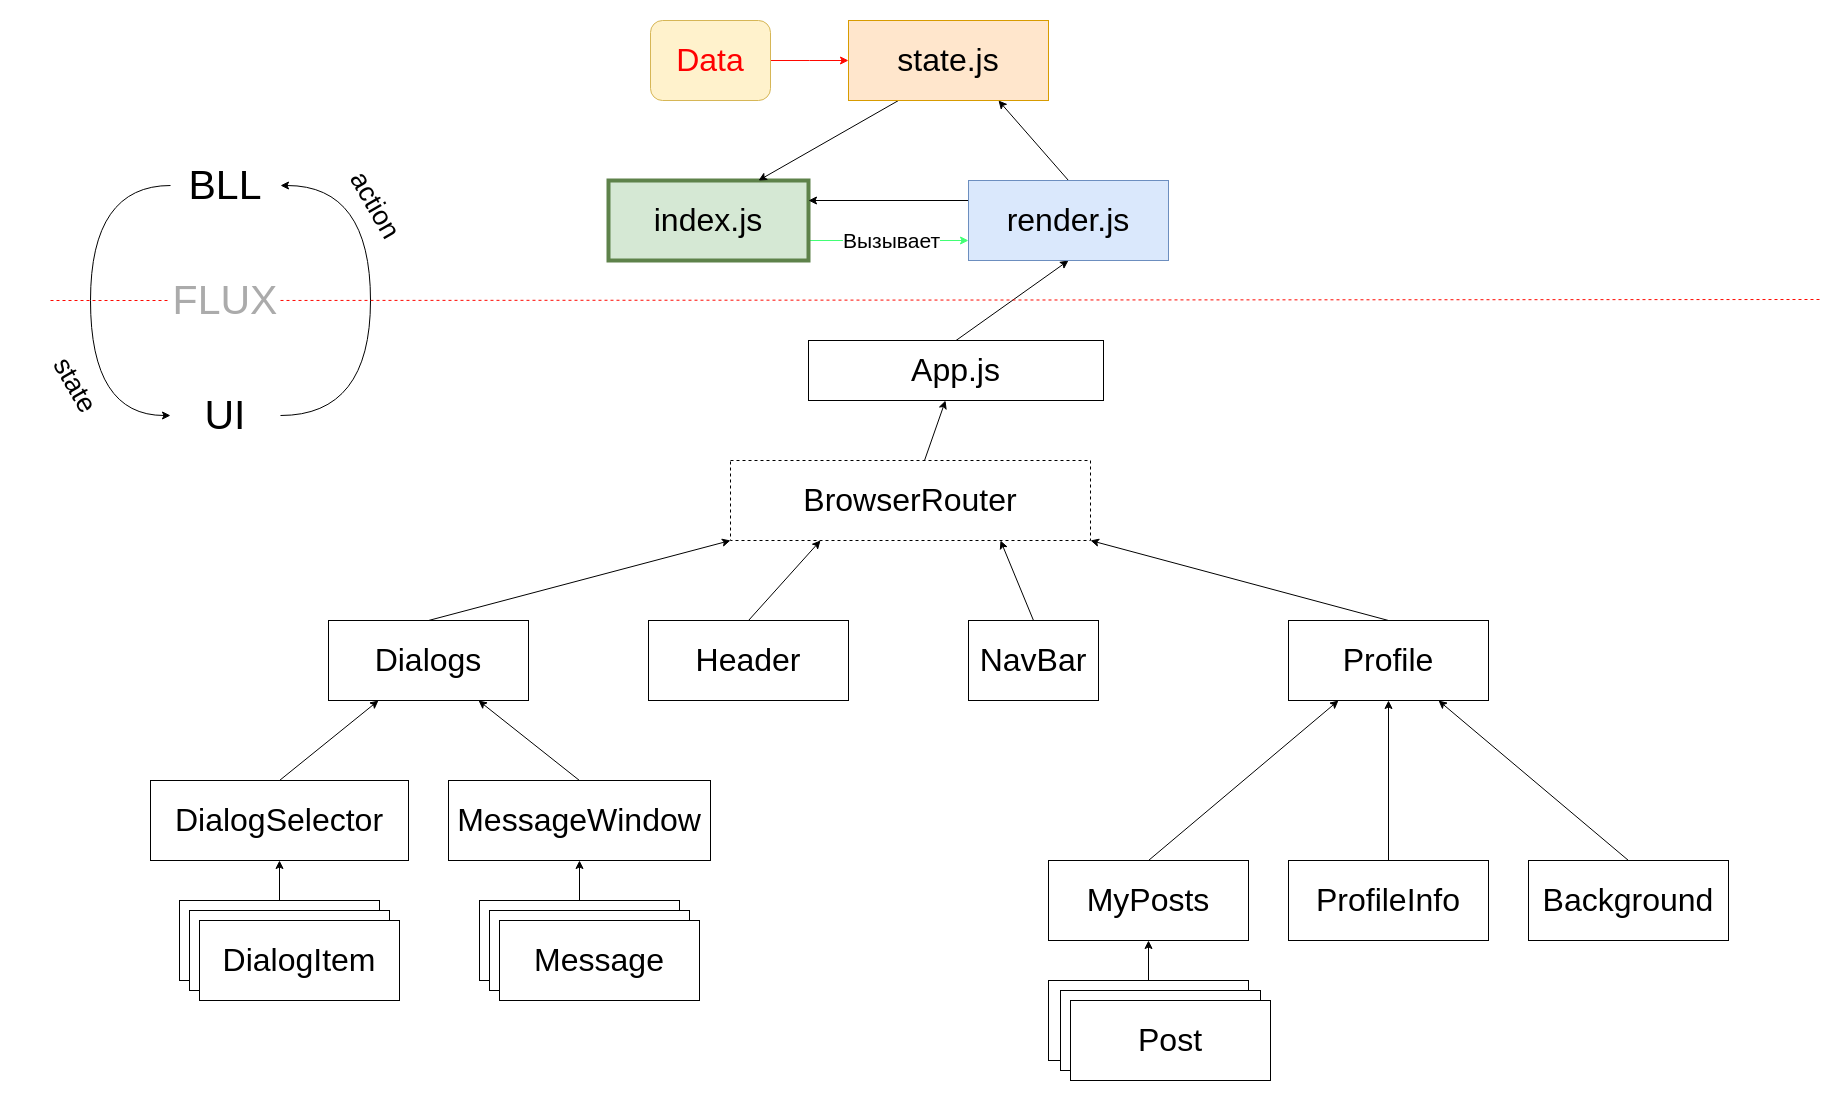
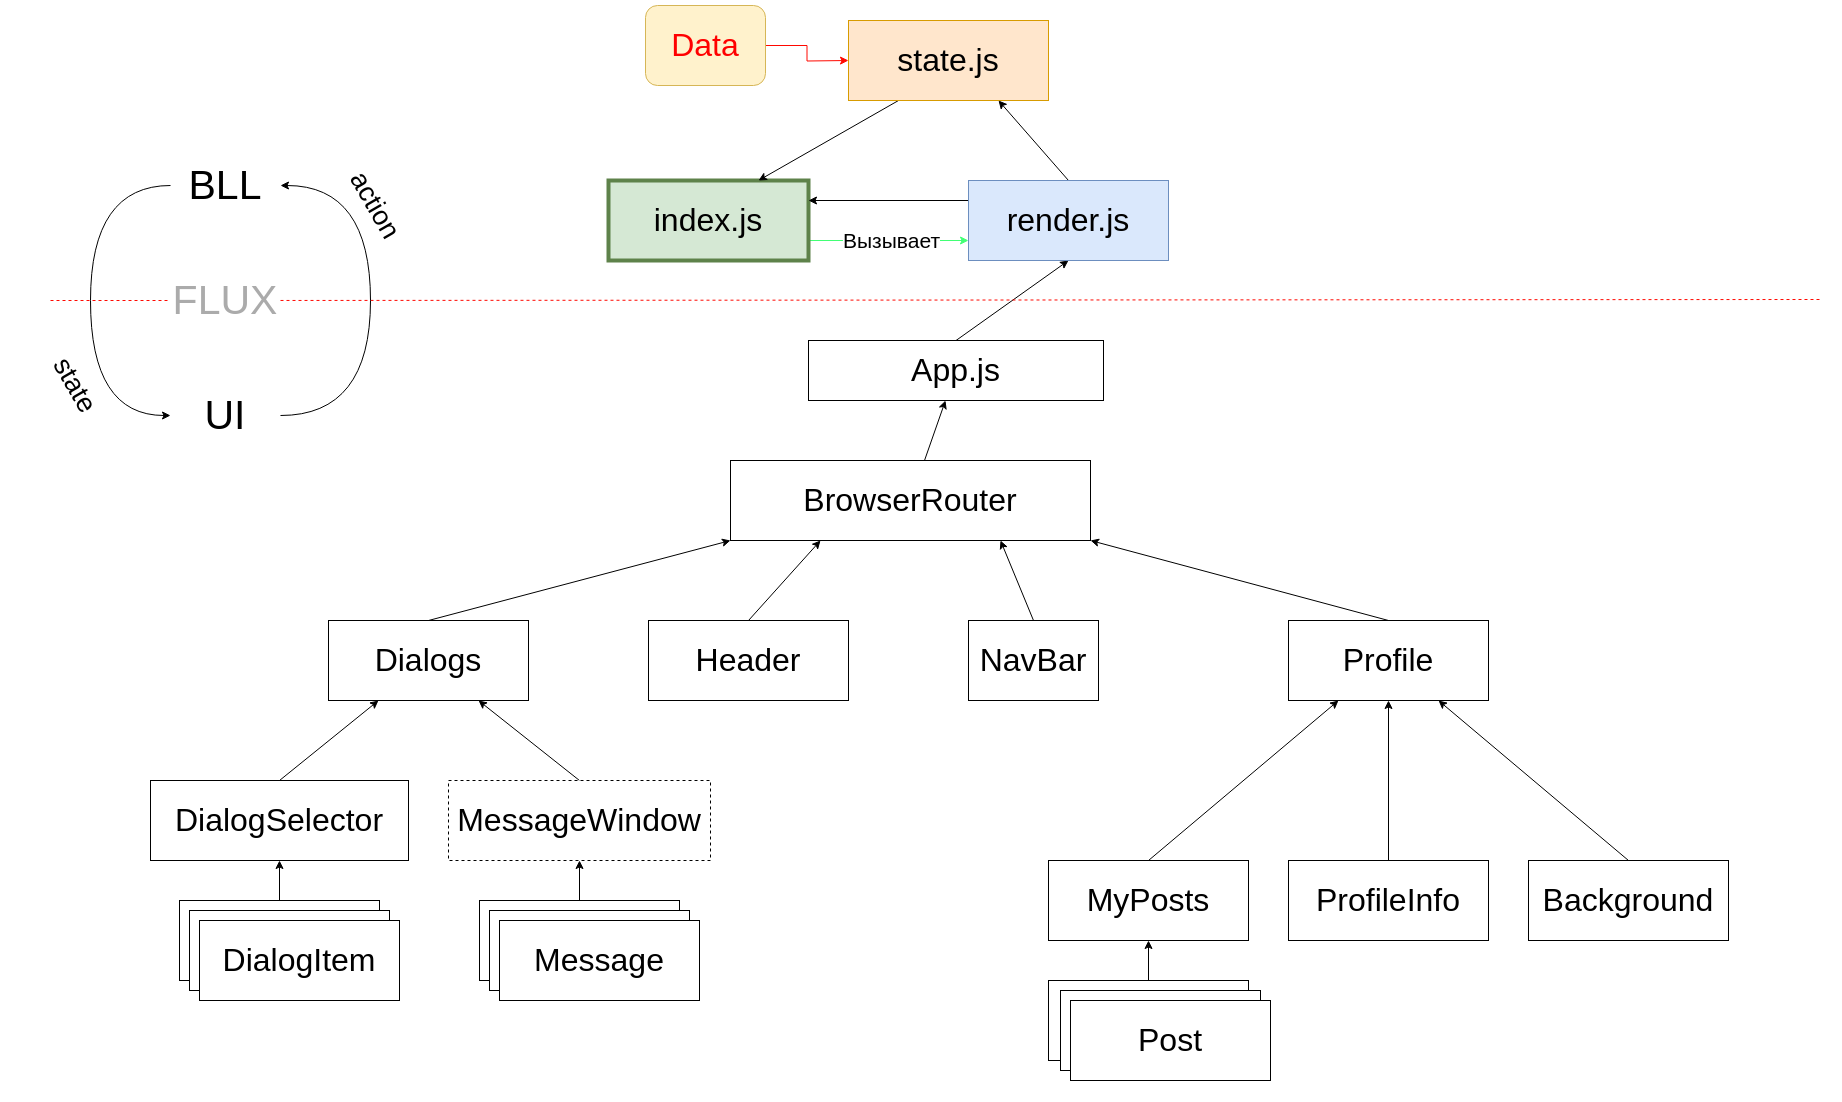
node "Data": moved (711, 61) -> (706, 46)
node "BrowserRouter": style dashed -> solid
node "MessageWindow": style solid -> dashed
